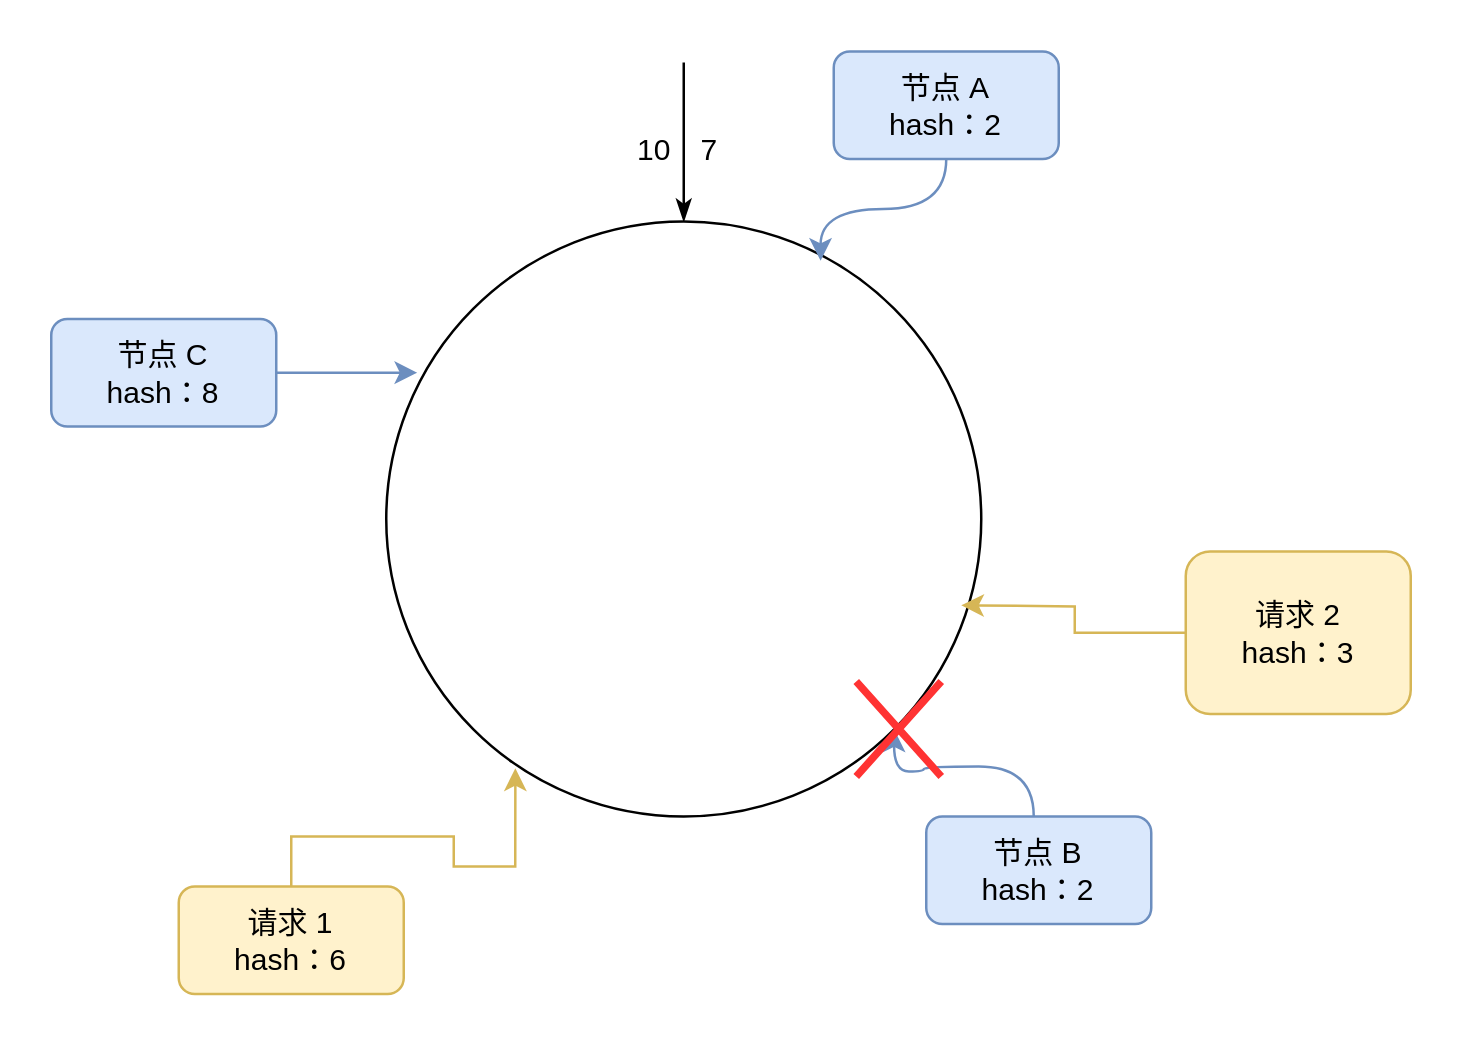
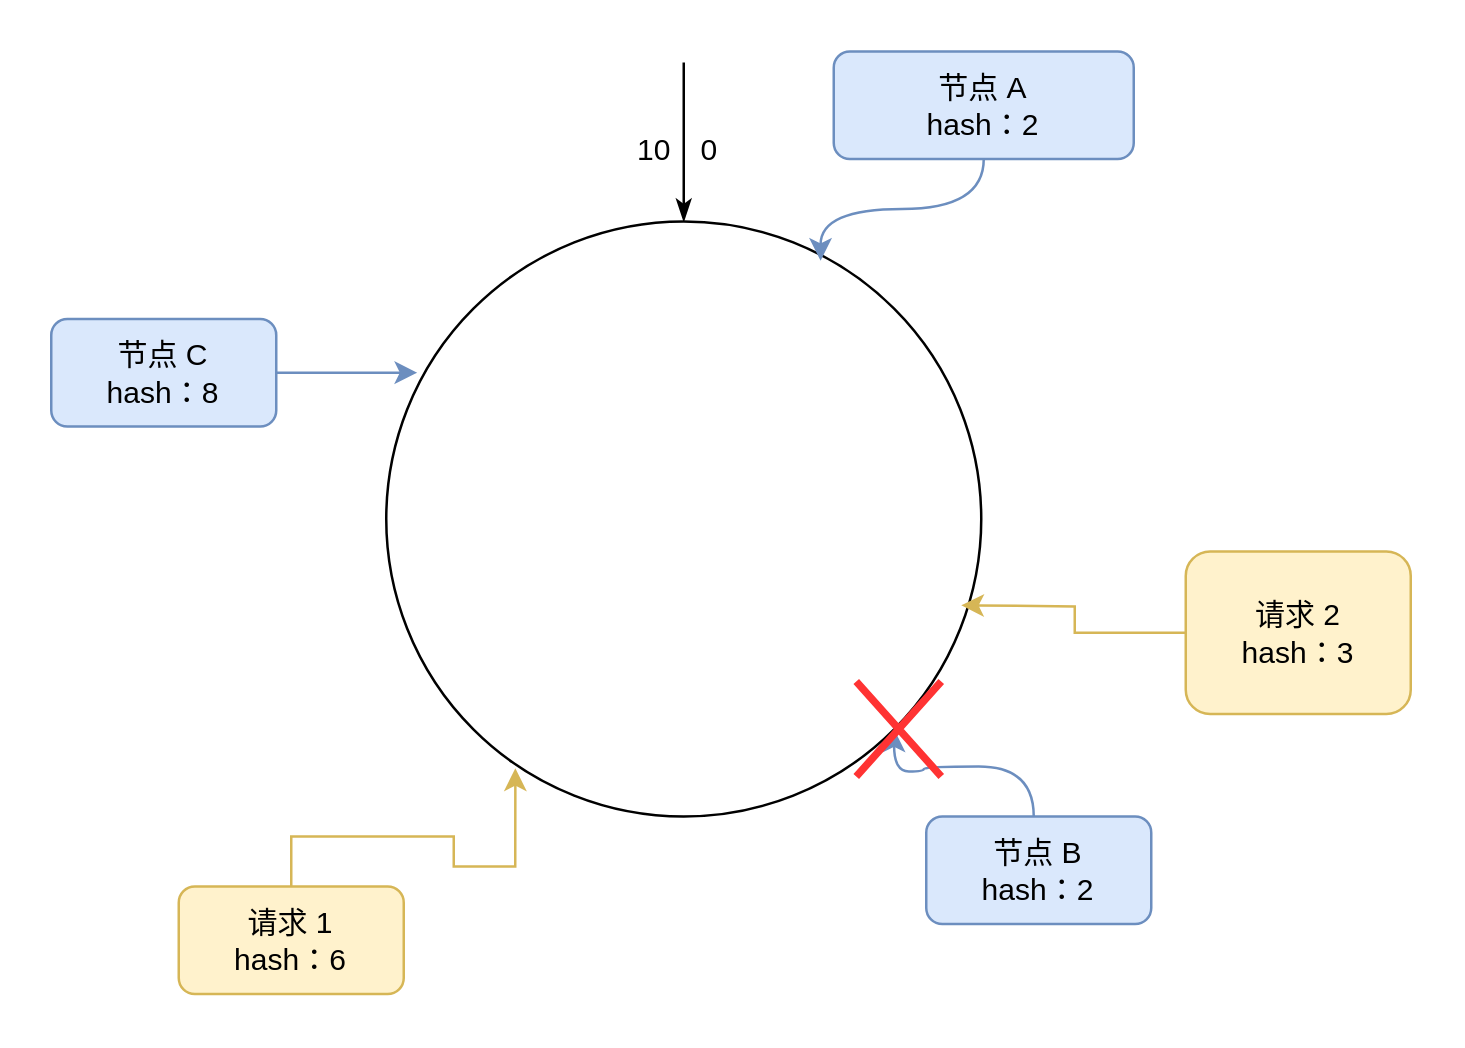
node "节点 A hash：2": size 225x108 -> 300x108
node "7": label "7" -> "0"
